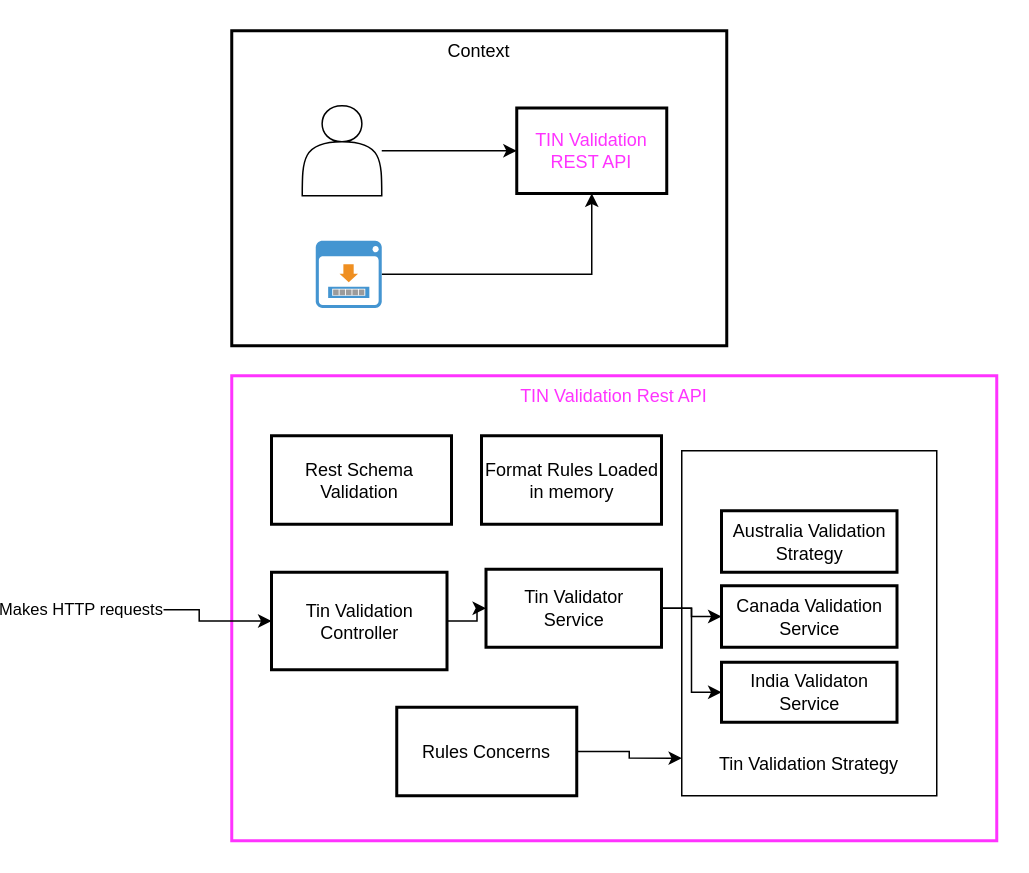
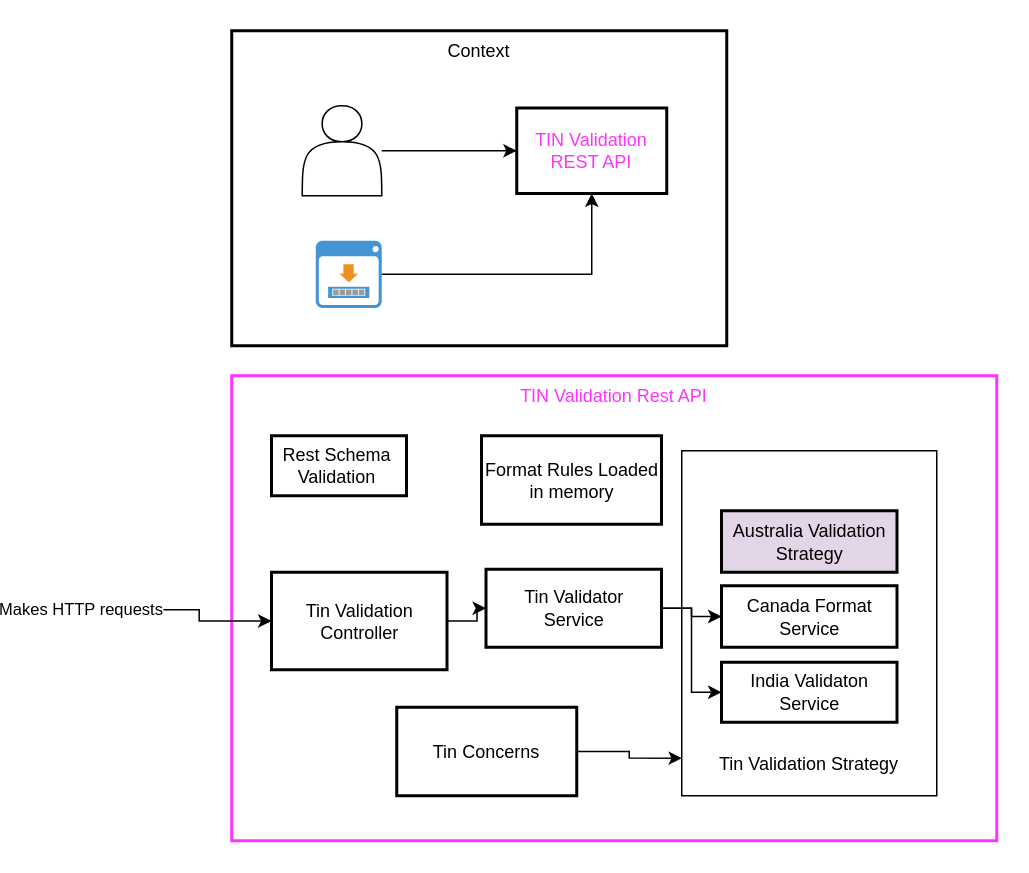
node "Rest Schema Validation": size 180x89 -> 135x60
node "Australia Validation Strategy": fillcolor #ffffff -> #e1d5e7
node "Canada Validation Service": label "Canada Validation Service" -> "Canada Format Service"
node "Rules Concerns": label "Rules Concerns" -> "Tin Concerns"
